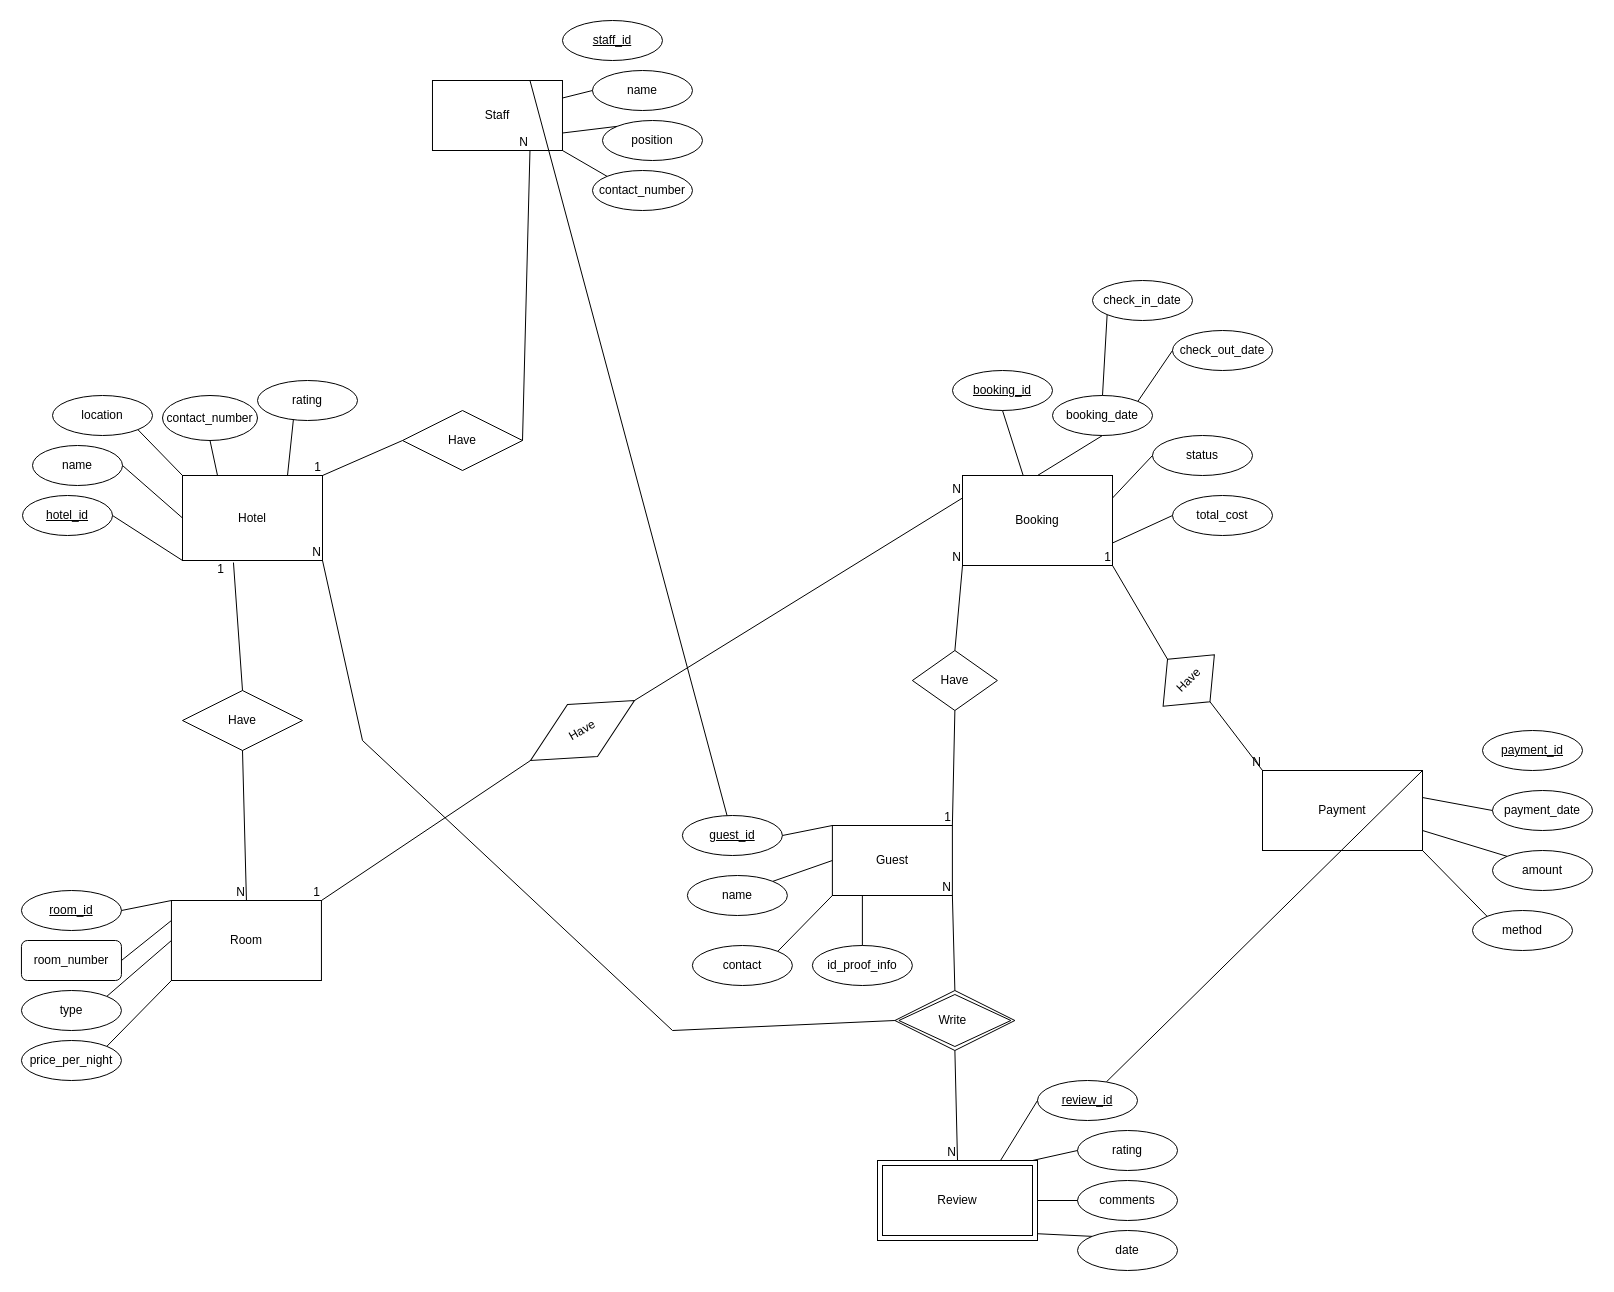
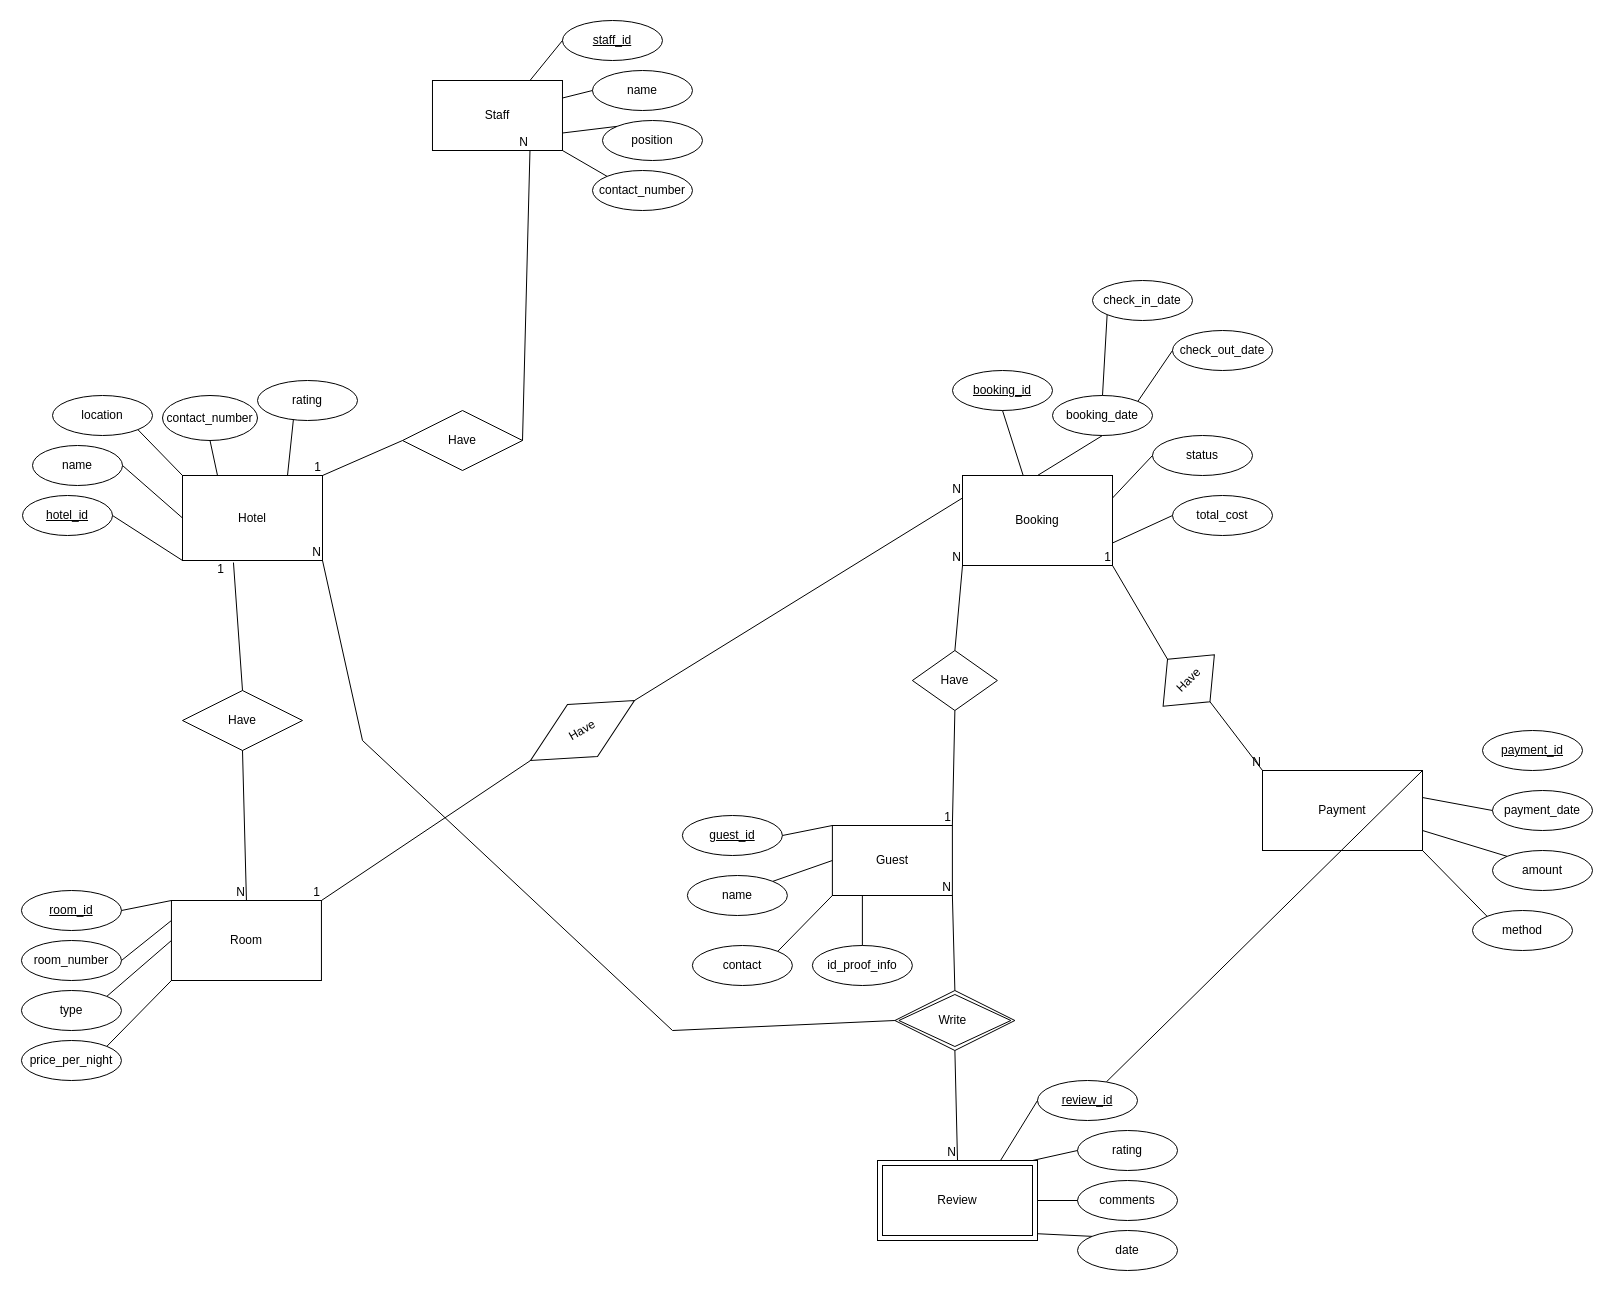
edge "Staff" -- "guest_id": now "Staff" -- "staff_id"
node "room_number": shape rounded rectangle -> ellipse
